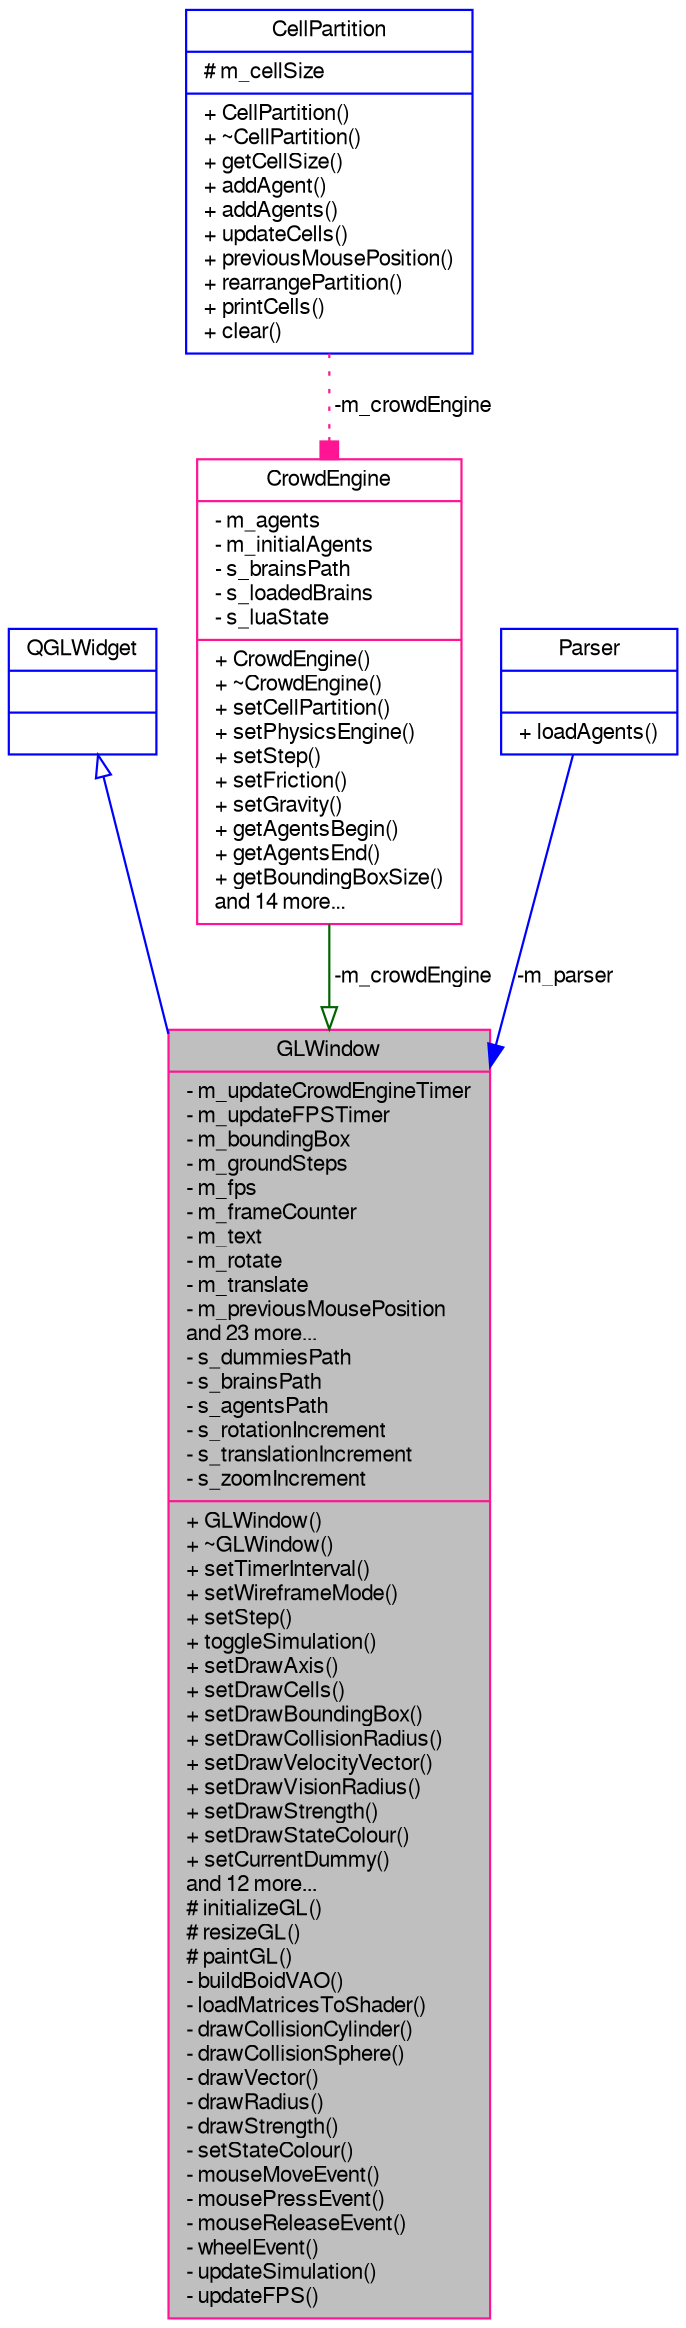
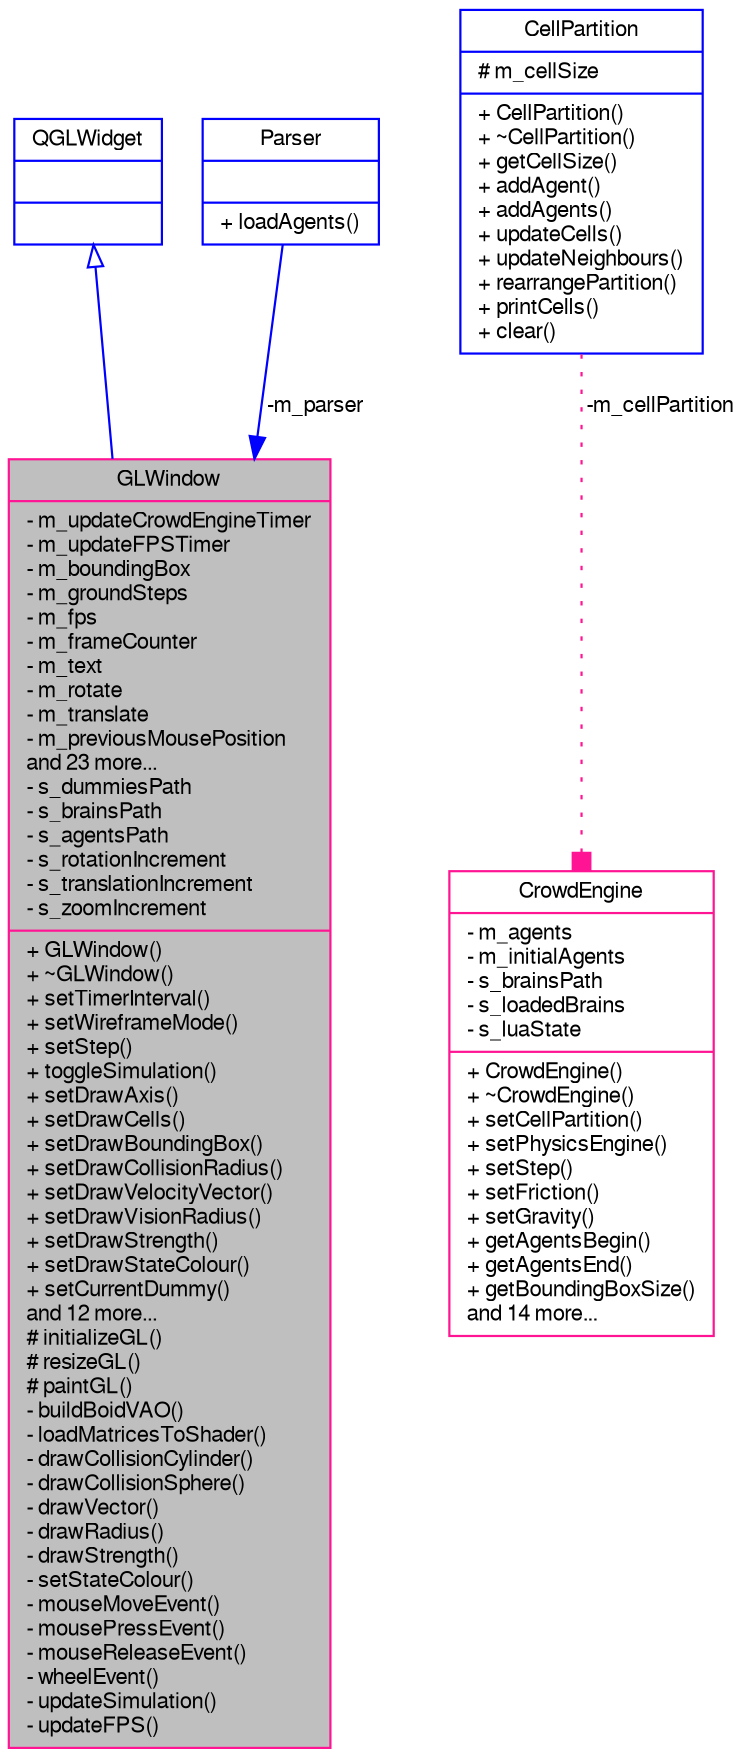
node "CellPartition": text "+ previousMousePosition()" -> "+ updateNeighbours()"
edge "CellPartition" -> "CrowdEngine": label " -m_crowdEngine" -> " -m_cellPartition"
edge "CrowdEngine" -> "GLWindow": removed, label "-m_crowdEngine"
